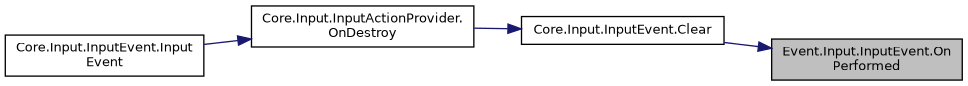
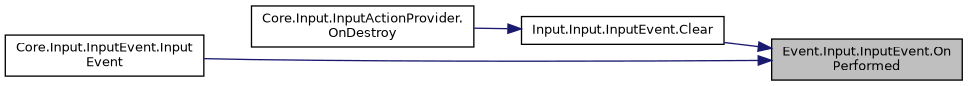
node "Core.Input.InputEvent.Clear": label "Core.Input.InputEvent.Clear" -> "Input.Input.InputEvent.Clear"
edge "Core.Input.InputEvent.Input Event" -> "Core.Input.InputActionProvider. OnDestroy": now "Core.Input.InputEvent.Input Event" -> "Event.Input.InputEvent.On Performed"
